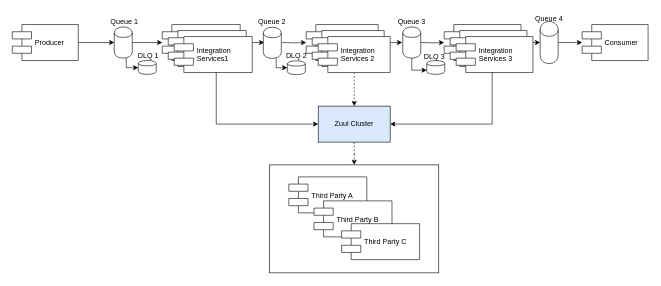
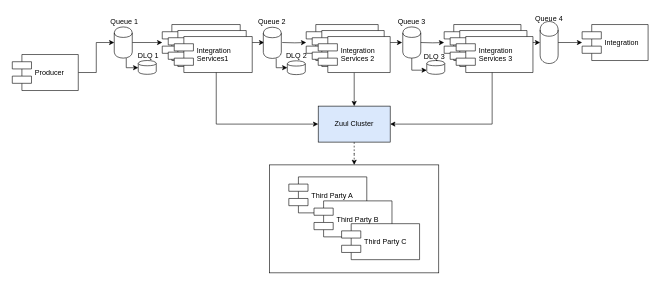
node "Producer": moved (45, 42) -> (45, 72)
node "Consumer": label "Consumer" -> "Integration"
edge "Integration Services 2" -> "Zuul Cluster": style dashed -> solid
